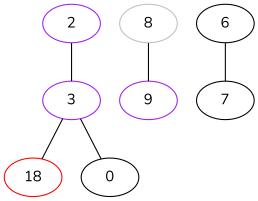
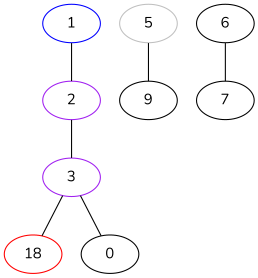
node "1": added
node "8": label "8" -> "5"
node "9": color purple -> black
